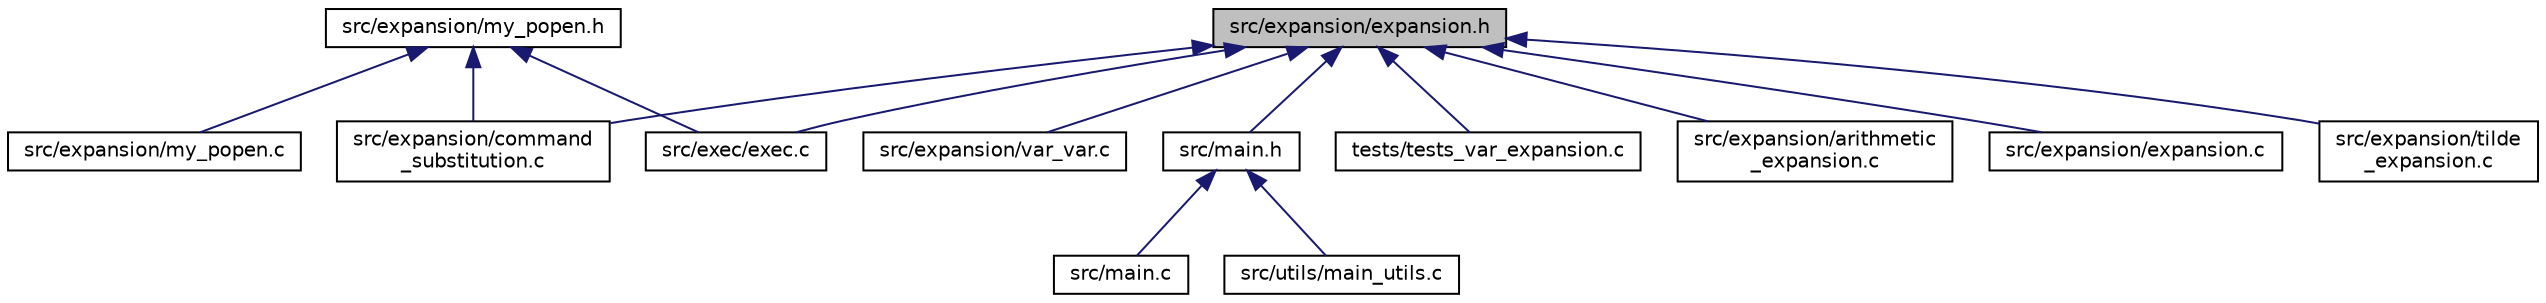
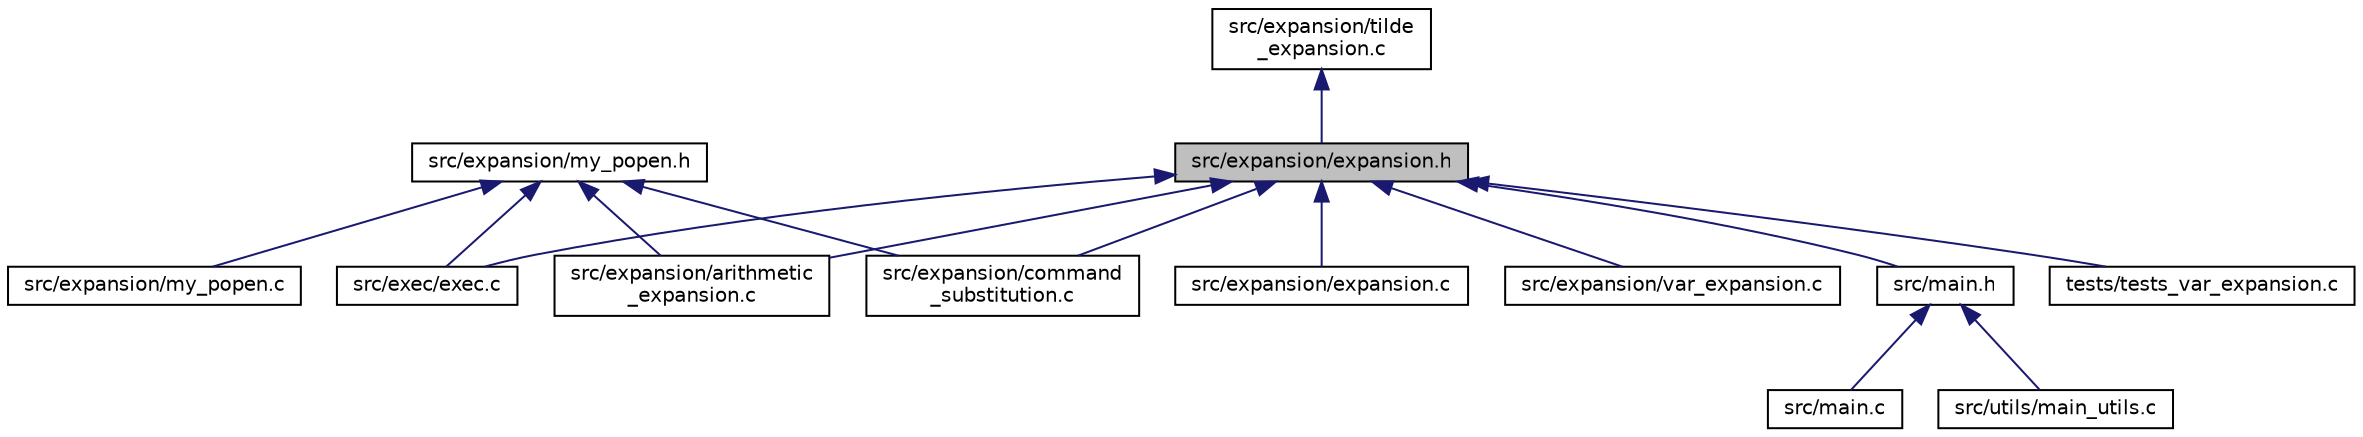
edge "src/expansion/tilde _expansion.c" -> "src/expansion/expansion.h": reversed
node "src/expansion/var_var.c": label "src/expansion/var_var.c" -> "src/expansion/var_expansion.c"
edge "src/expansion/arithmetic _expansion.c" -> "src/expansion/my_popen.h": added
